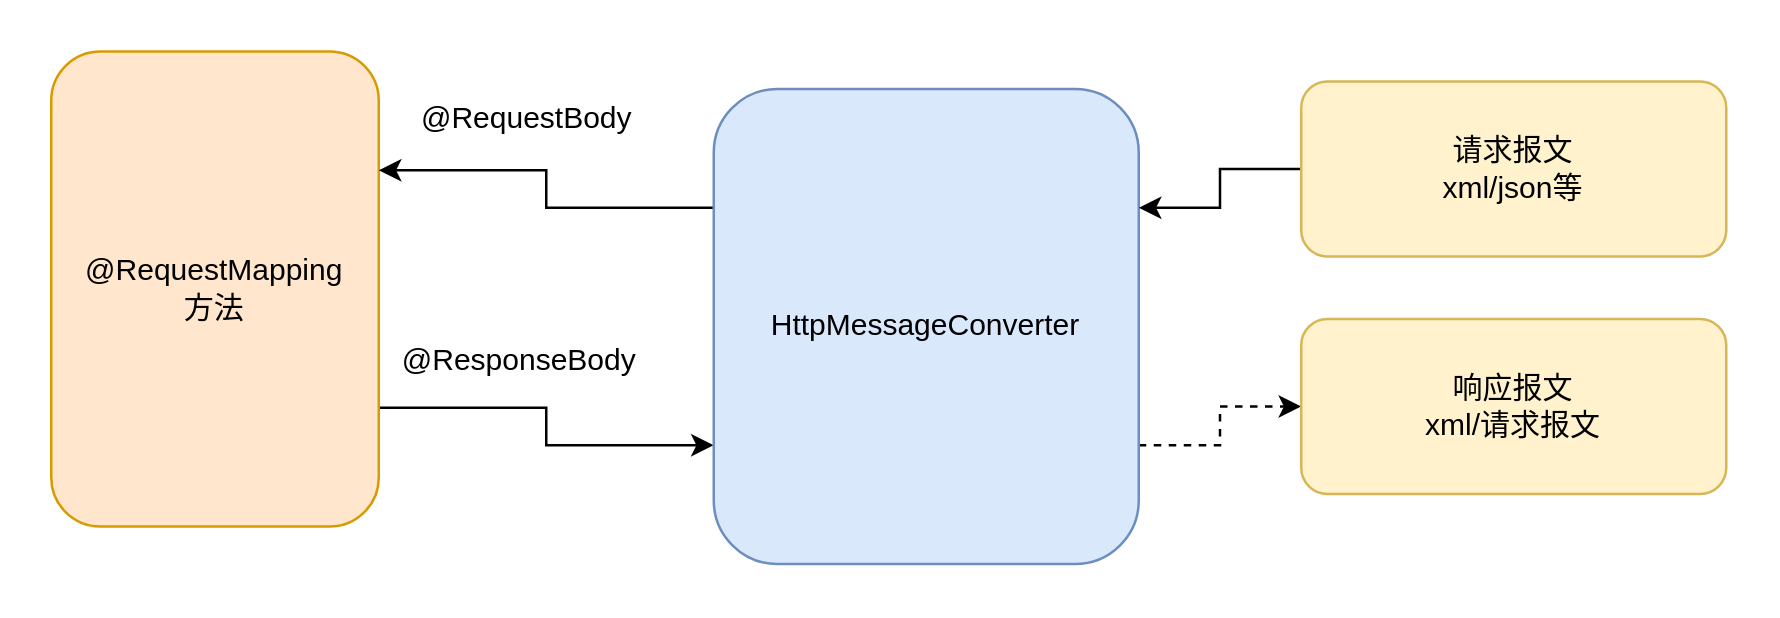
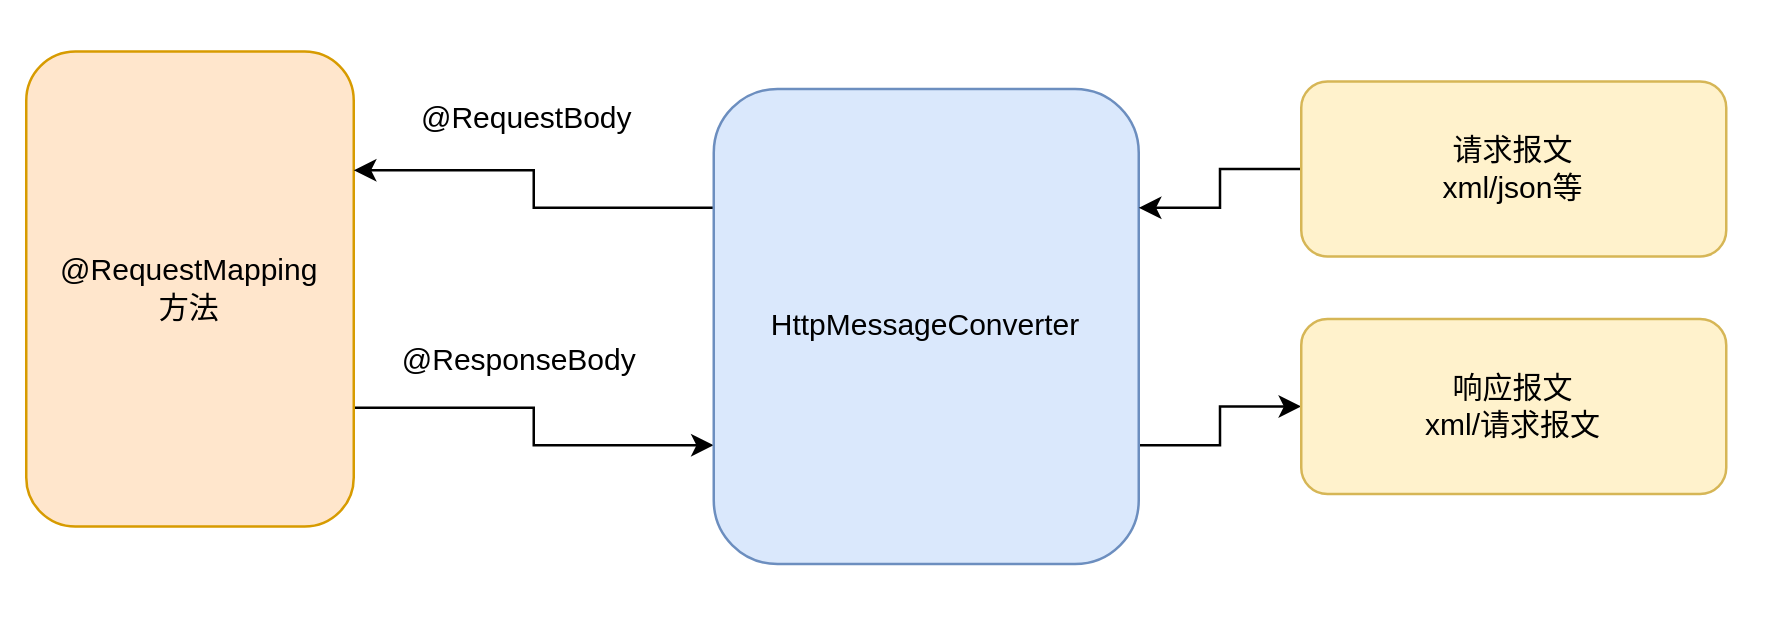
node "@RequestMapping 方法": moved (215, 289) -> (190, 289)
edge "HttpMessageConverter" -> "响应报文 xml/请求报文": style dashed -> solid
